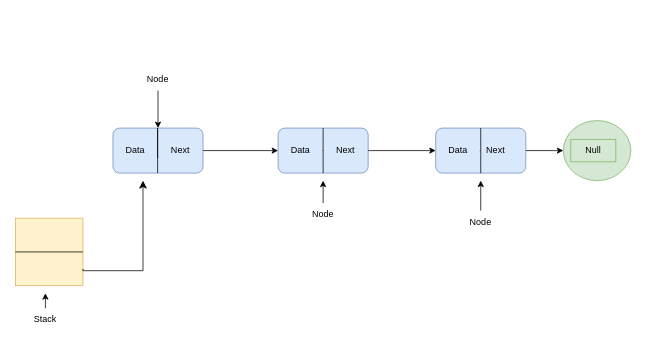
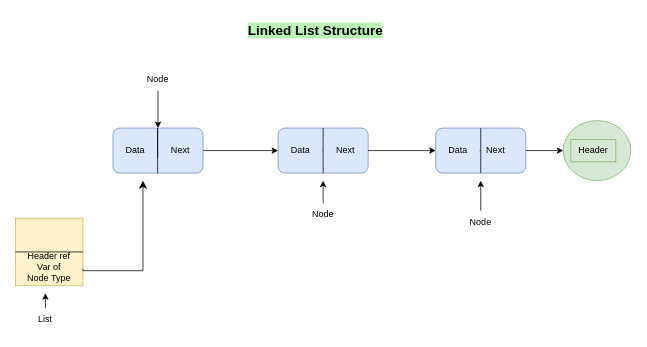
node "Linked List Structure": added
node "Null": label "Null" -> "Header"
node "Header ref Var of Node Type": added
node "Stack": label "Stack" -> "List"
